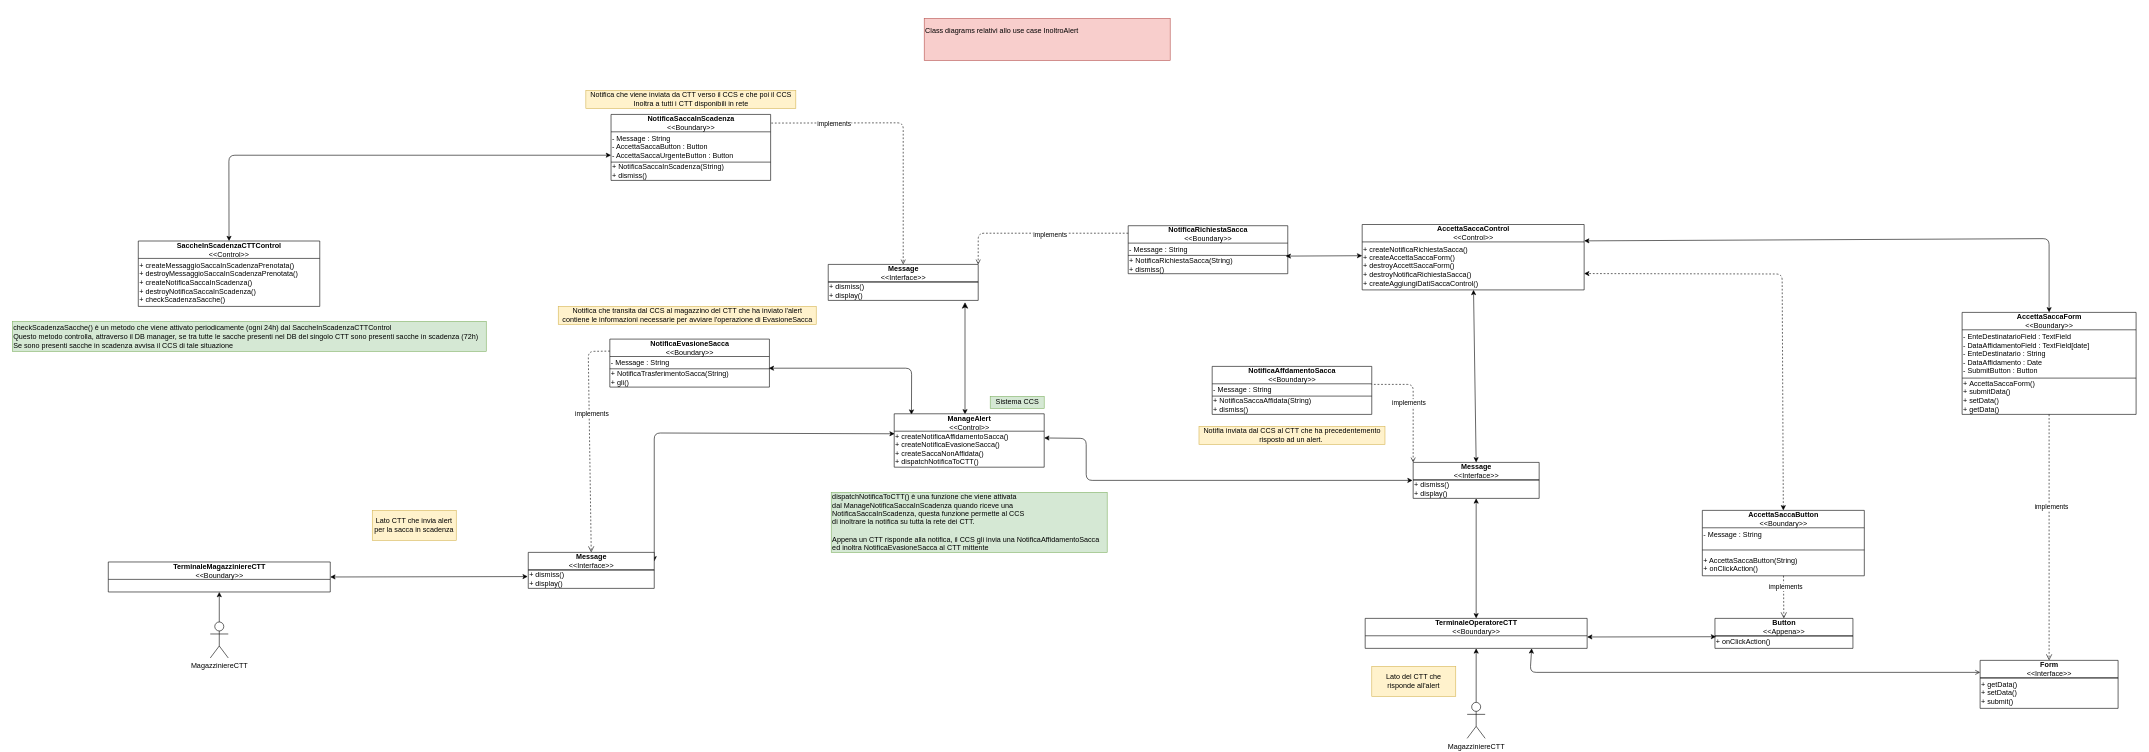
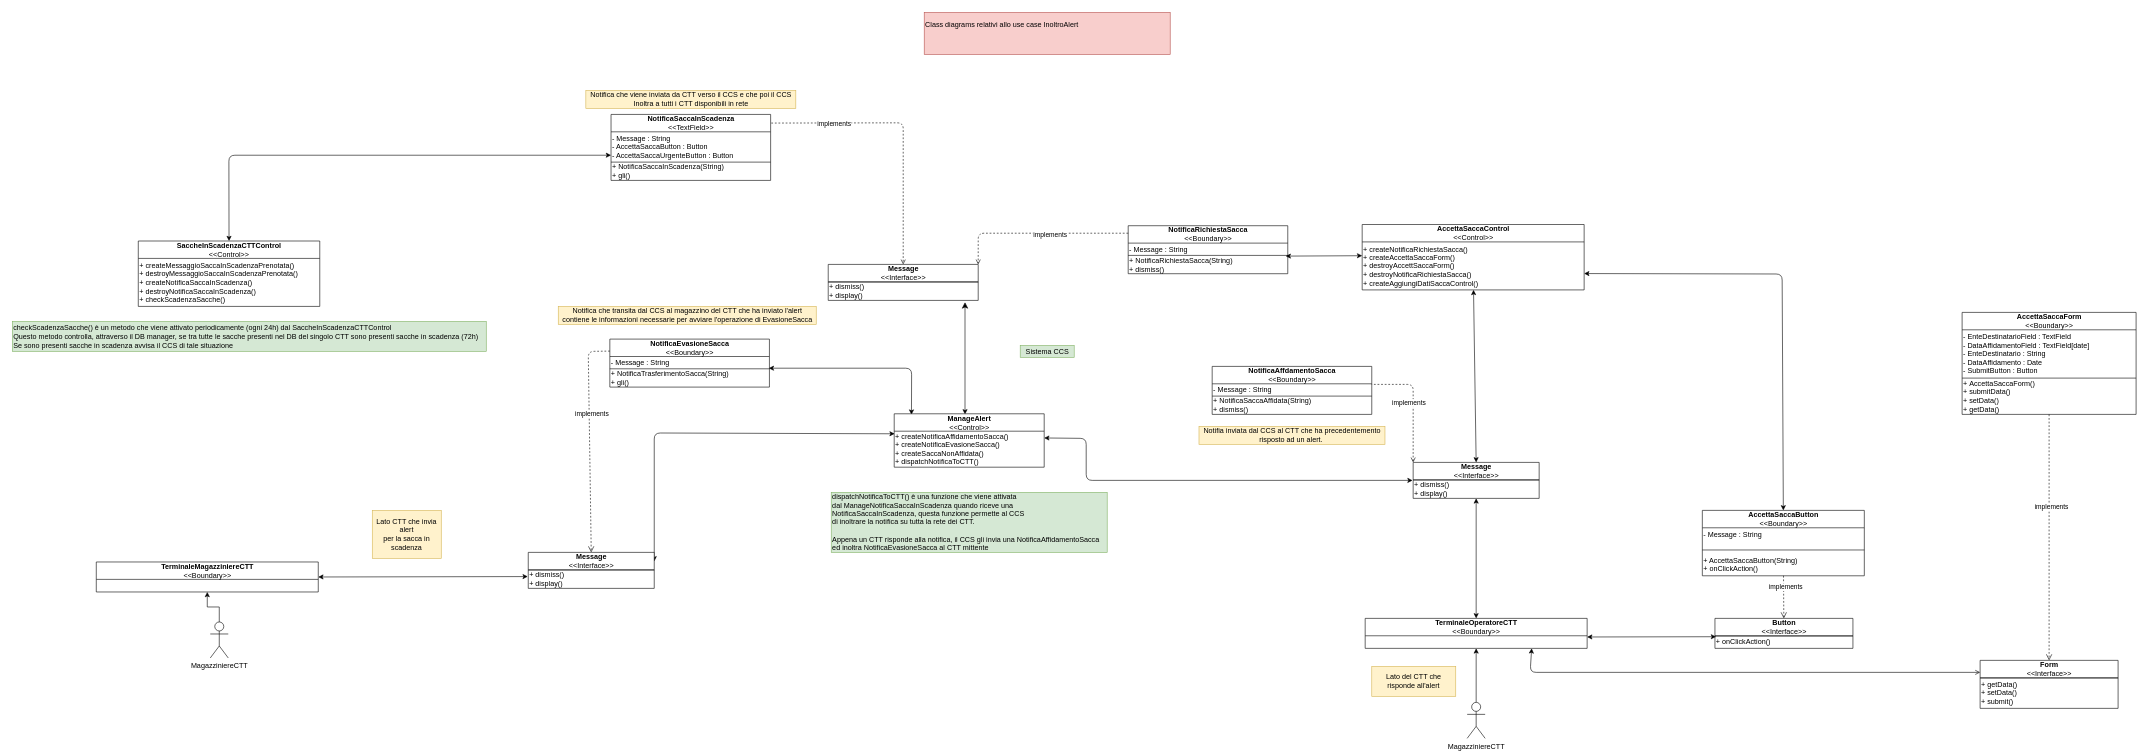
node "Class diagrams relativi allo use case InoltroAlert": moved (1047, 39) -> (1047, 33)
node "NotificaSaccaInScadenza <<Boundary>>": label "NotificaSaccaInScadenza <<Boundary>>" -> "NotificaSaccaInScadenza <<TextField>>"
node "+ NotificaSaccaInScadenza(String) + dismiss()": label "+ NotificaSaccaInScadenza(String) + dismiss()" -> "+ NotificaSaccaInScadenza(String) + gli()"
edge "AccettaSaccaControl <<Control>>" -- "AccettaSaccaForm <<Boundary>>": removed
edge "AccettaSaccaControl <<Control>>" -- "AccettaSaccaButton <<Boundary>>": style dashed -> solid
node "Sistema CCS": moved (1017, 402) -> (1047, 351)
node "Lato CTT che invia alert per la sacca in scadenza": size 84x30 -> 69x48
node "TerminaleMagazziniereCTT <<Boundary>>": moved (219, 577) -> (207, 577)
node "Button <<Appena>>": label "Button <<Appena>>" -> "Button <<Interface>>"
